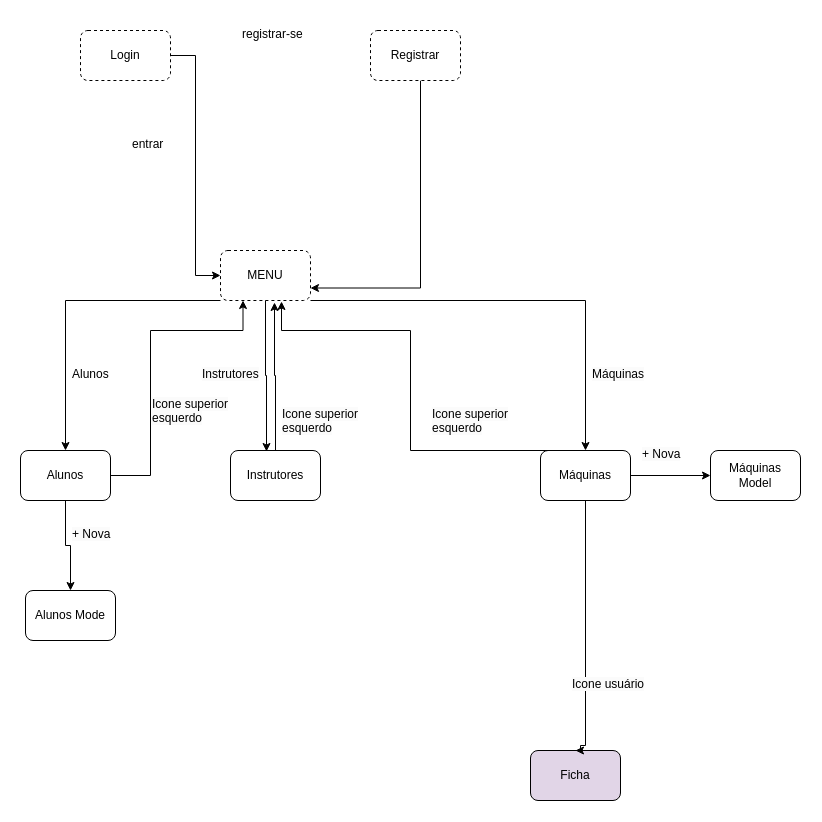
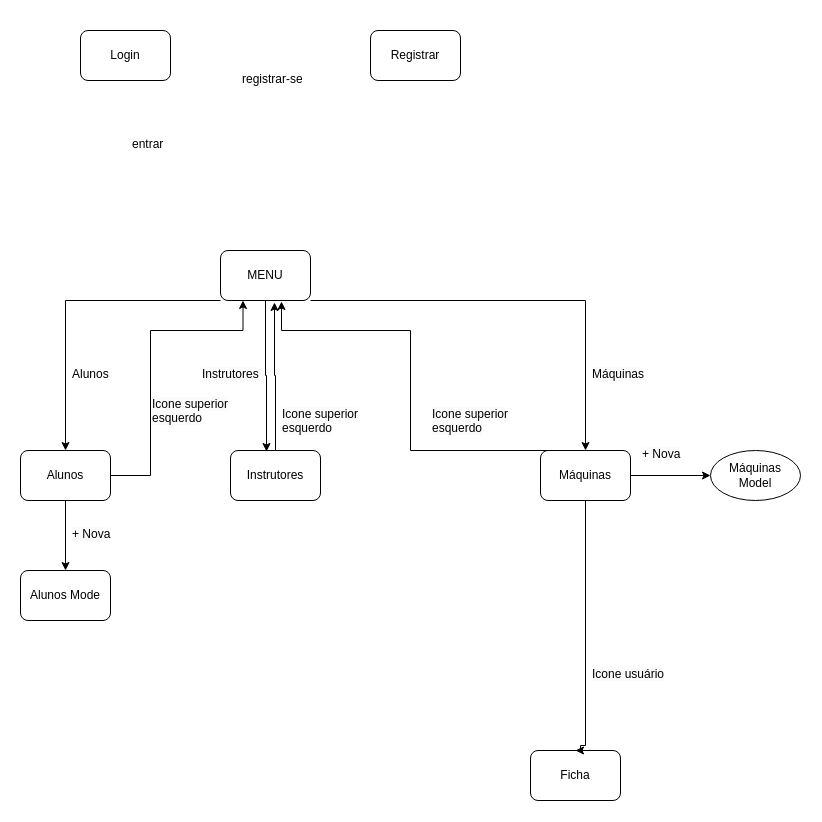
node "registrar-se": moved (276, 41) -> (276, 86)
node "Login": style dashed -> solid
node "Registrar": style dashed -> solid
edge "Login" -> "MENU": removed
edge "Registrar" -> "MENU": removed
node "MENU": style dashed -> solid
node "Máquinas Model": shape rounded rectangle -> ellipse
node "Alunos Mode": moved (71, 616) -> (66, 596)
node "Icone usuário": moved (626, 691) -> (646, 681)
node "Ficha": fillcolor #e1d5e7 -> #ffffff
